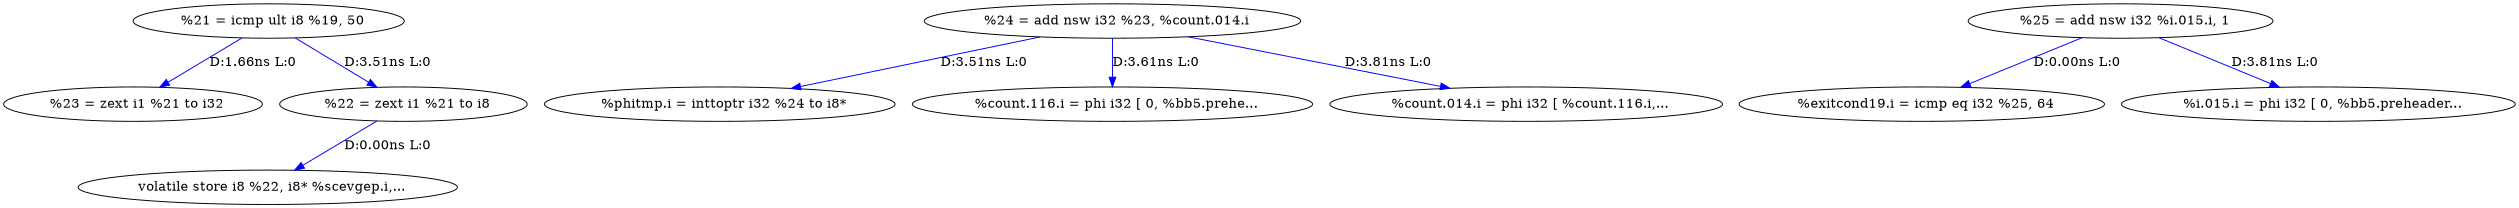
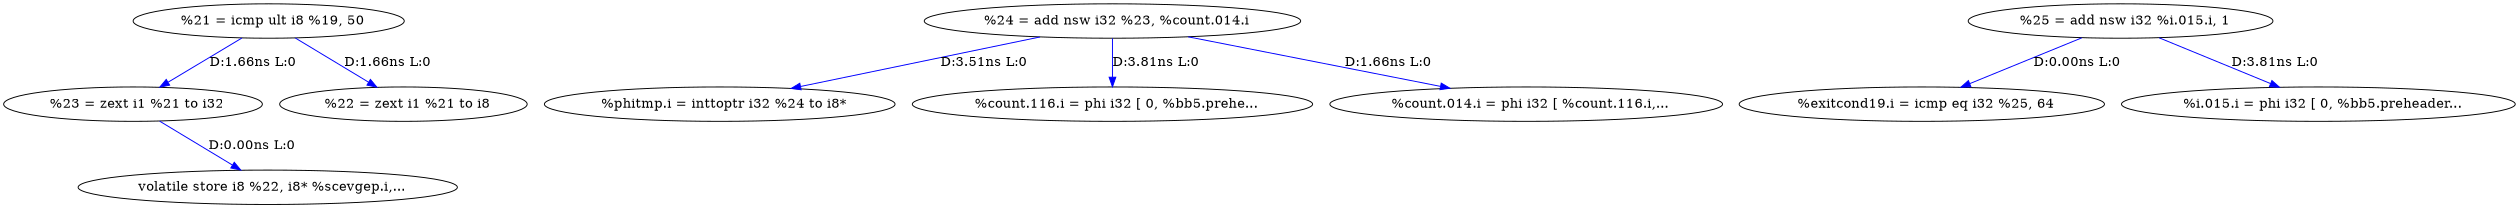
edge "%21 = icmp ult i8 %19, 50" -> "%22 = zext i1 %21 to i8": label "D:3.51ns L:0" -> "D:1.66ns L:0"
edge "%24 = add nsw i32 %23, %count.014.i" -> "%count.116.i = phi i32 [ 0, %bb5.prehe...": label "D:3.61ns L:0" -> "D:3.81ns L:0"
edge "%24 = add nsw i32 %23, %count.014.i" -> "%count.014.i = phi i32 [ %count.116.i,...": label "D:3.81ns L:0" -> "D:1.66ns L:0"
edge "%22 = zext i1 %21 to i8" -> "volatile store i8 %22, i8* %scevgep.i,...": now "%23 = zext i1 %21 to i32" -> "volatile store i8 %22, i8* %scevgep.i,..."
